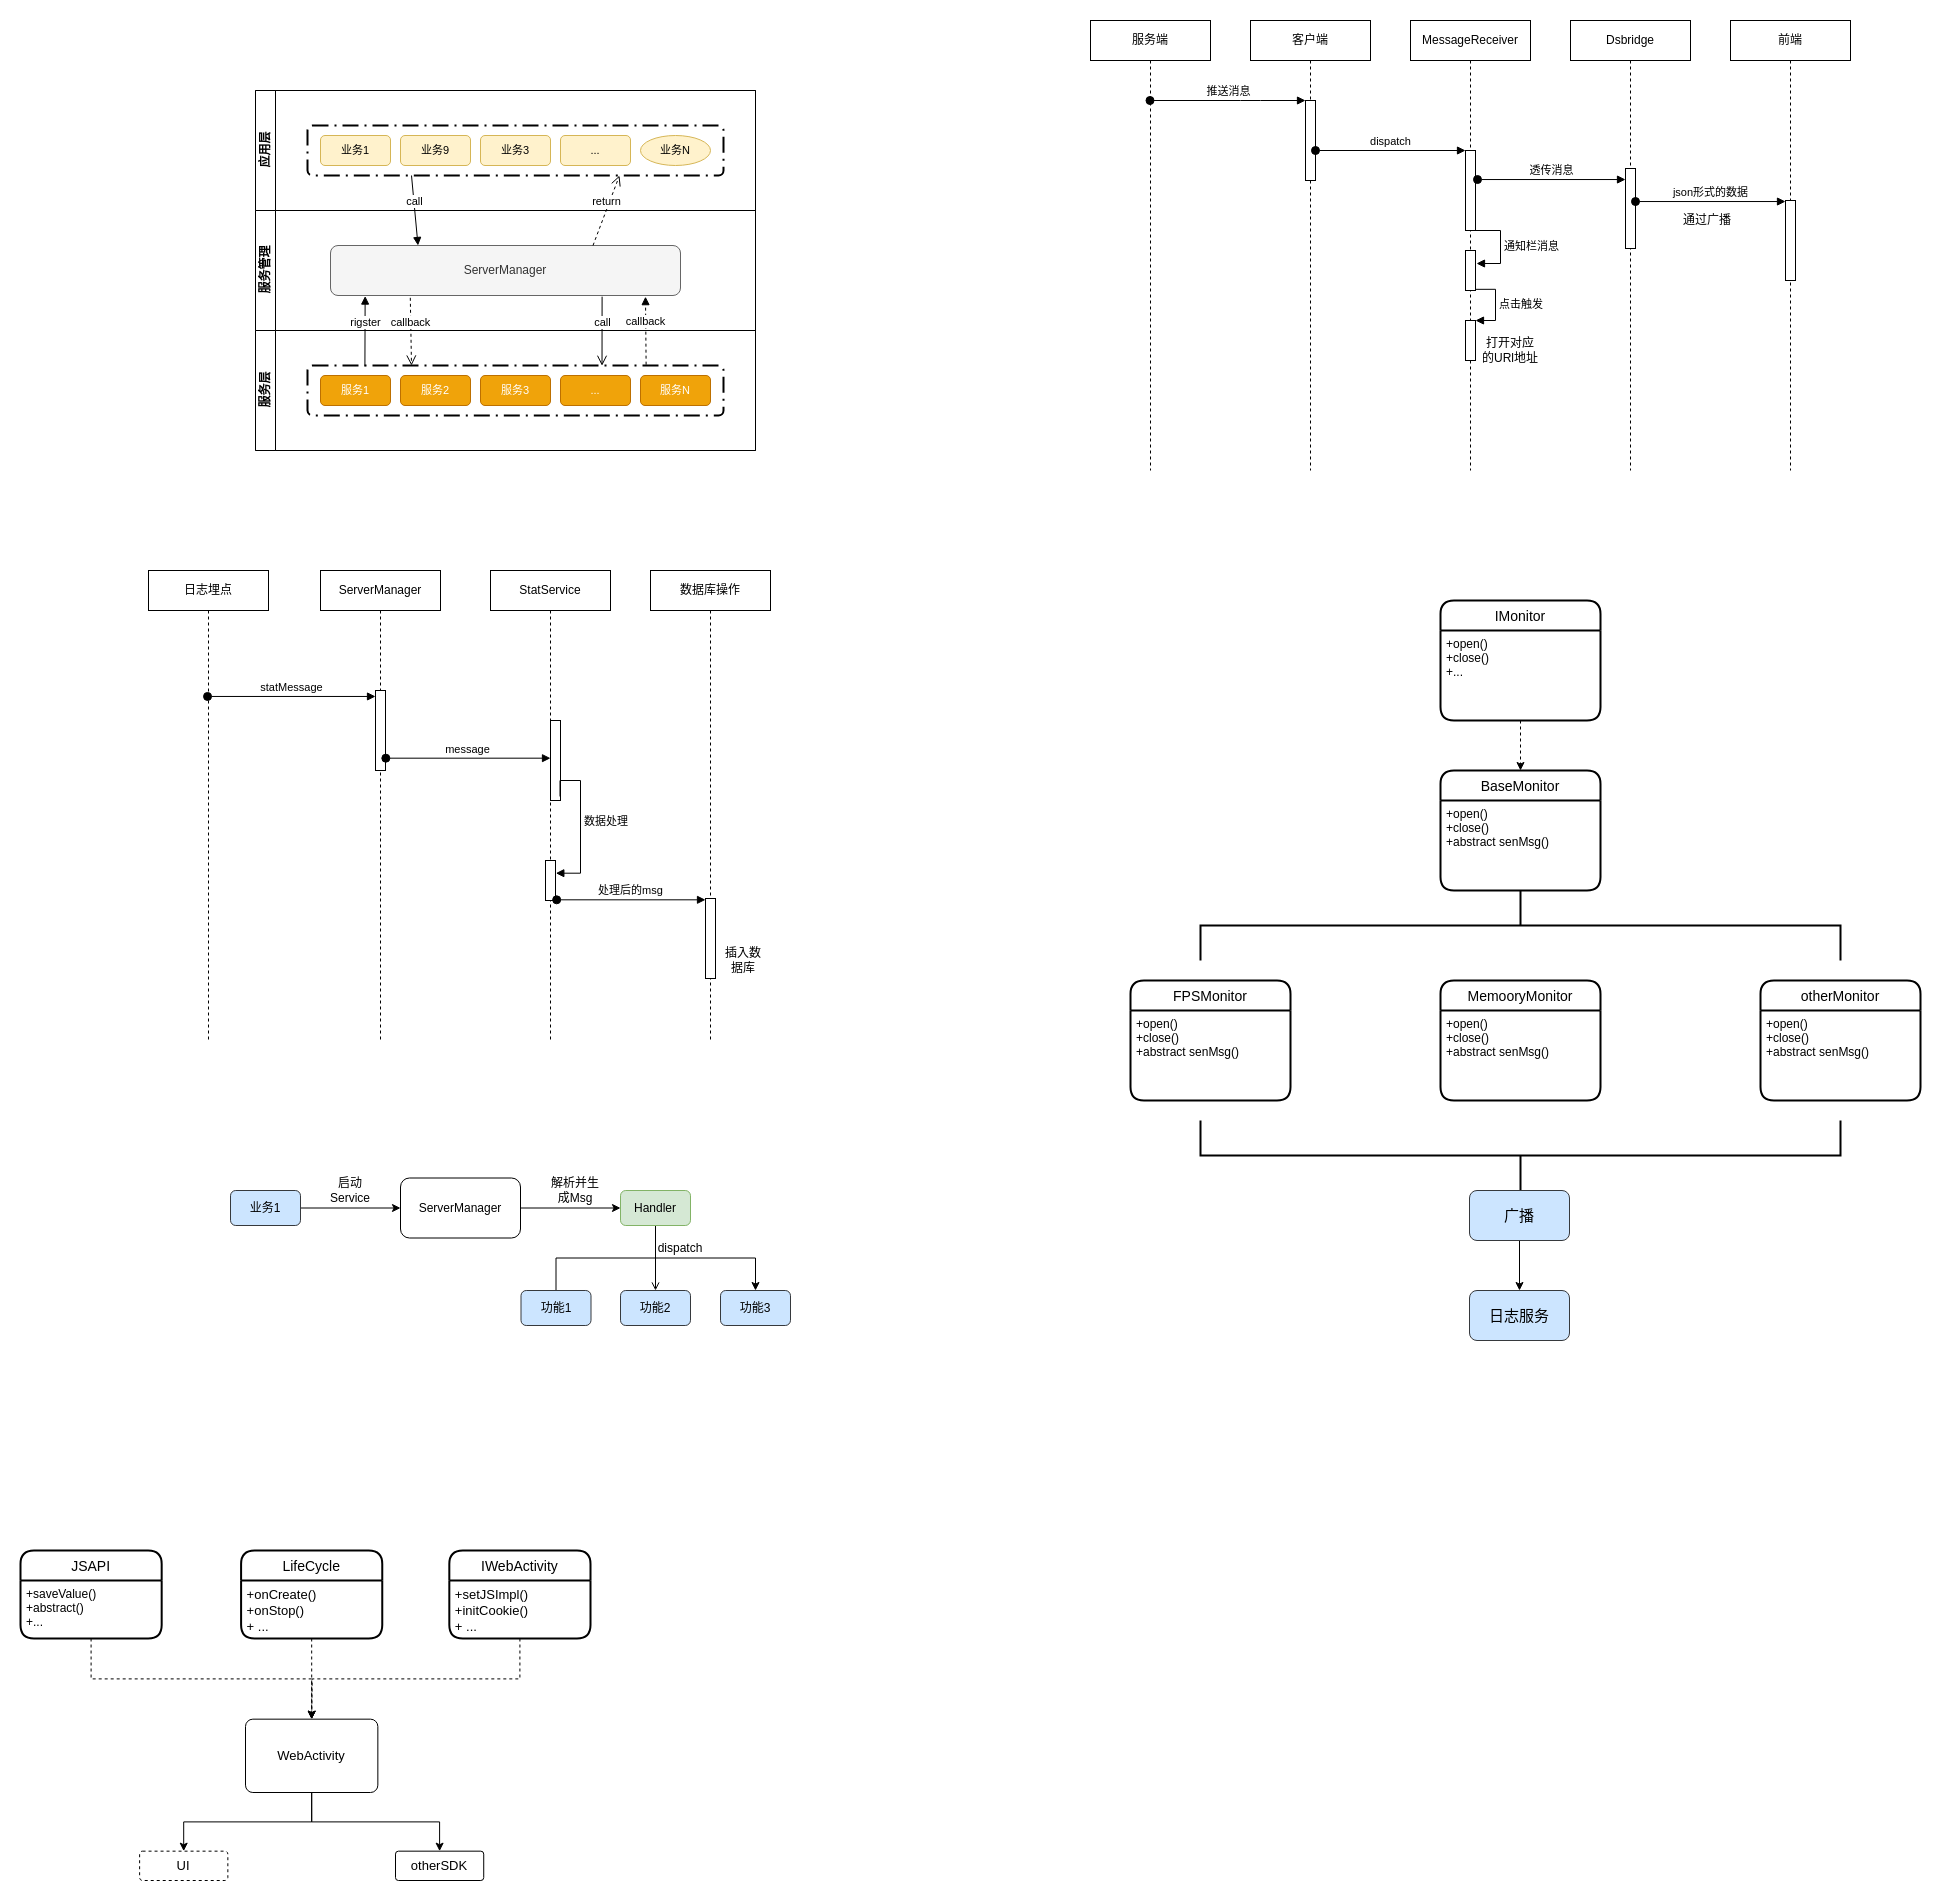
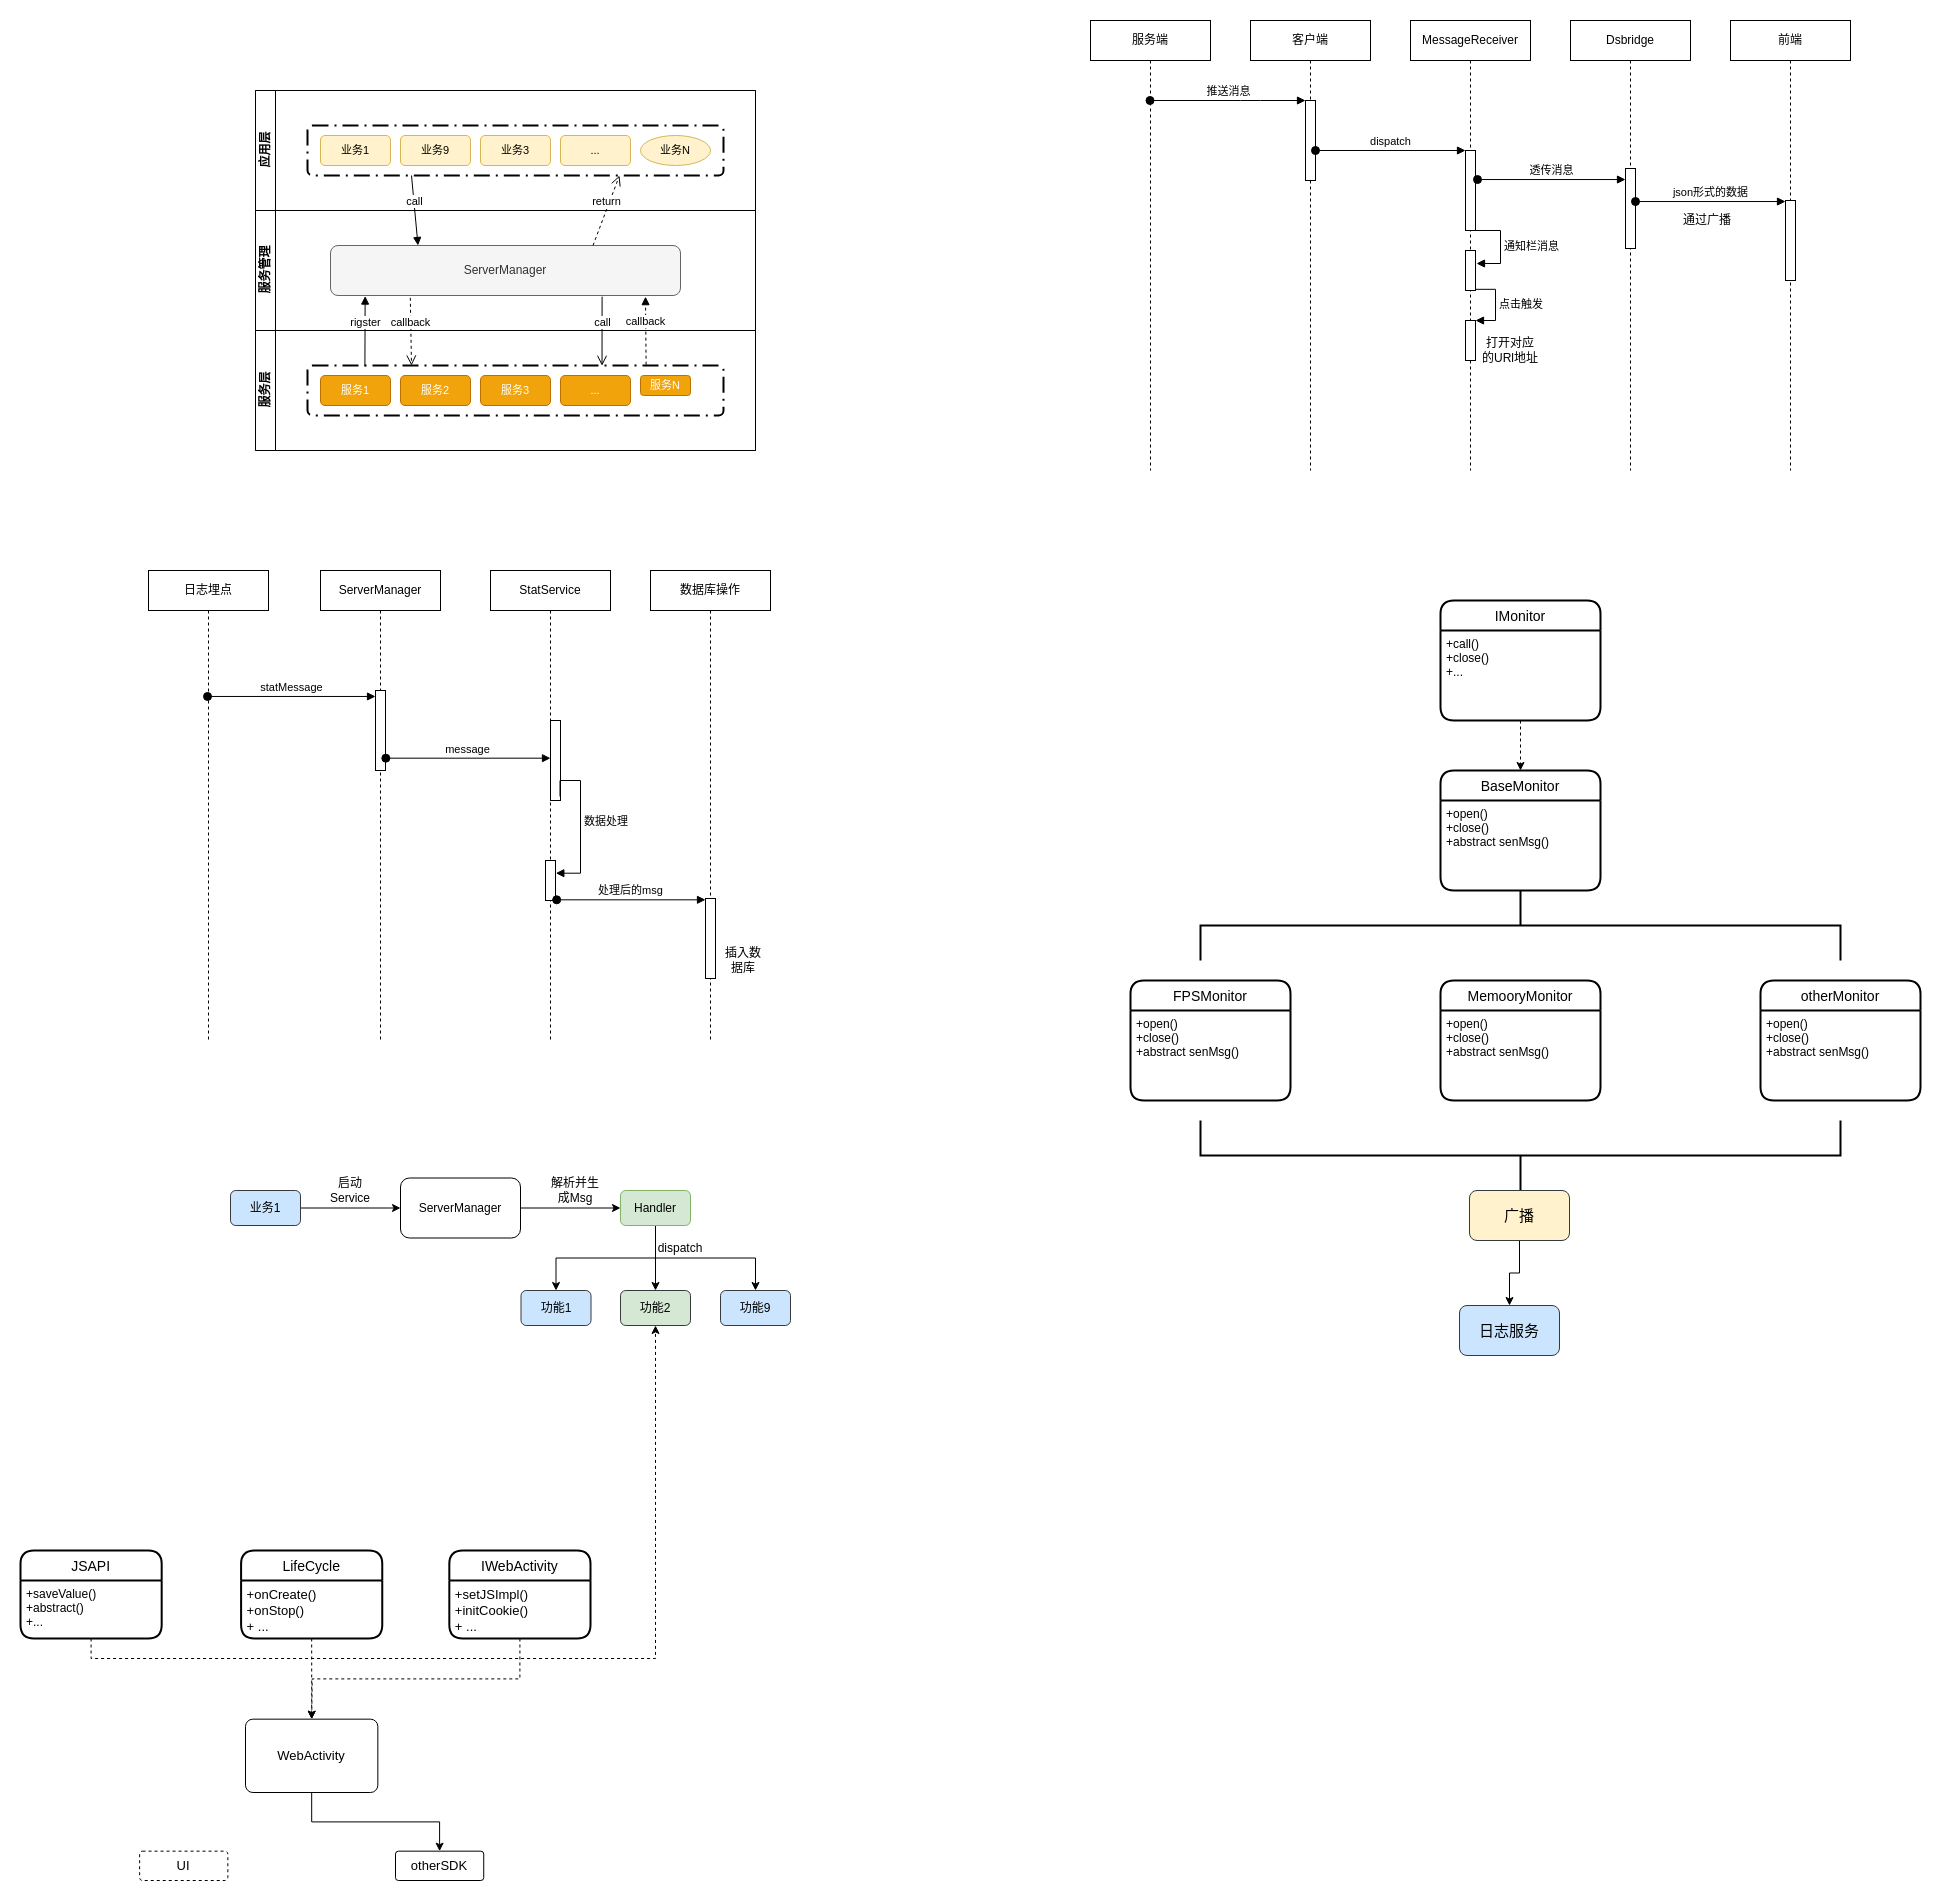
node "服务N": size 70x30 -> 50x20
node "+open() +close() +...": label "+open() +close() +..." -> "+call() +close() +..."
node "广播": fillcolor #cce5ff -> #fff2cc
edge "Handler" -> "功能2": arrowhead open -> classic
edge "Handler" -- "功能1": arrowhead none -> classic
node "功能2": fillcolor #cce5ff -> #d5e8d4
node "功能3": label "功能3" -> "功能9"
node "日志服务": moved (1520, 1316) -> (1510, 1331)
edge "+saveValue() +abstract() +..." -> "WebActivity": now "+saveValue() +abstract() +..." -> "功能2"
edge "WebActivity" -> "UI": removed
